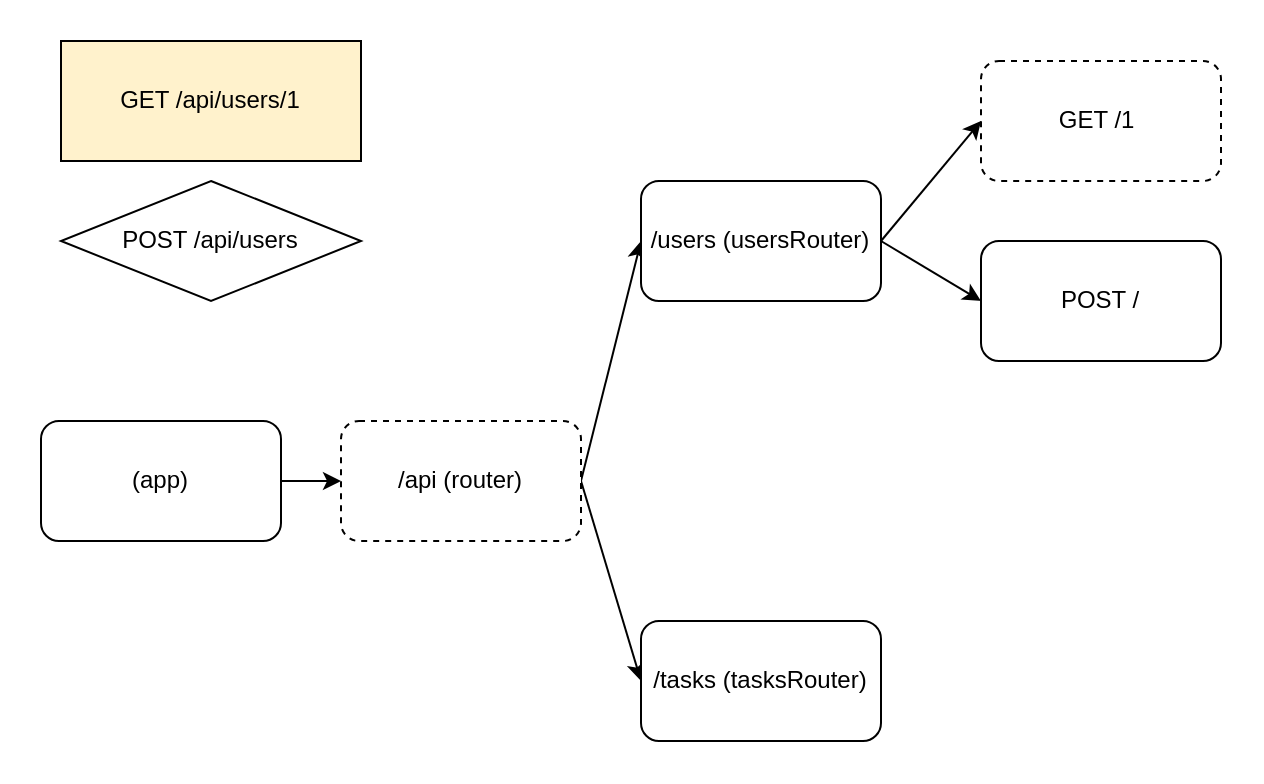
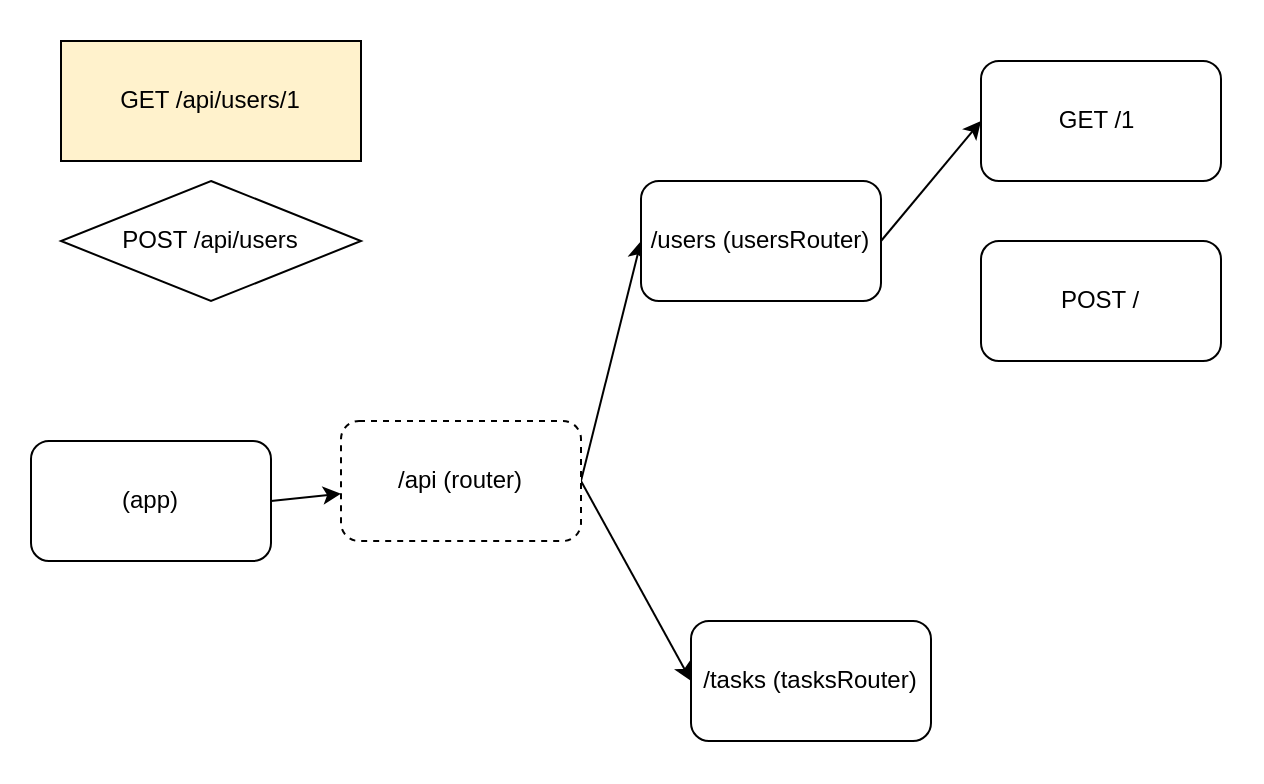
node "GET /1": style dashed -> solid
edge "/users (usersRouter)" -> "POST /": removed
node "(app)": moved (161, 481) -> (151, 501)
node "/tasks (tasksRouter)": moved (761, 681) -> (811, 681)
